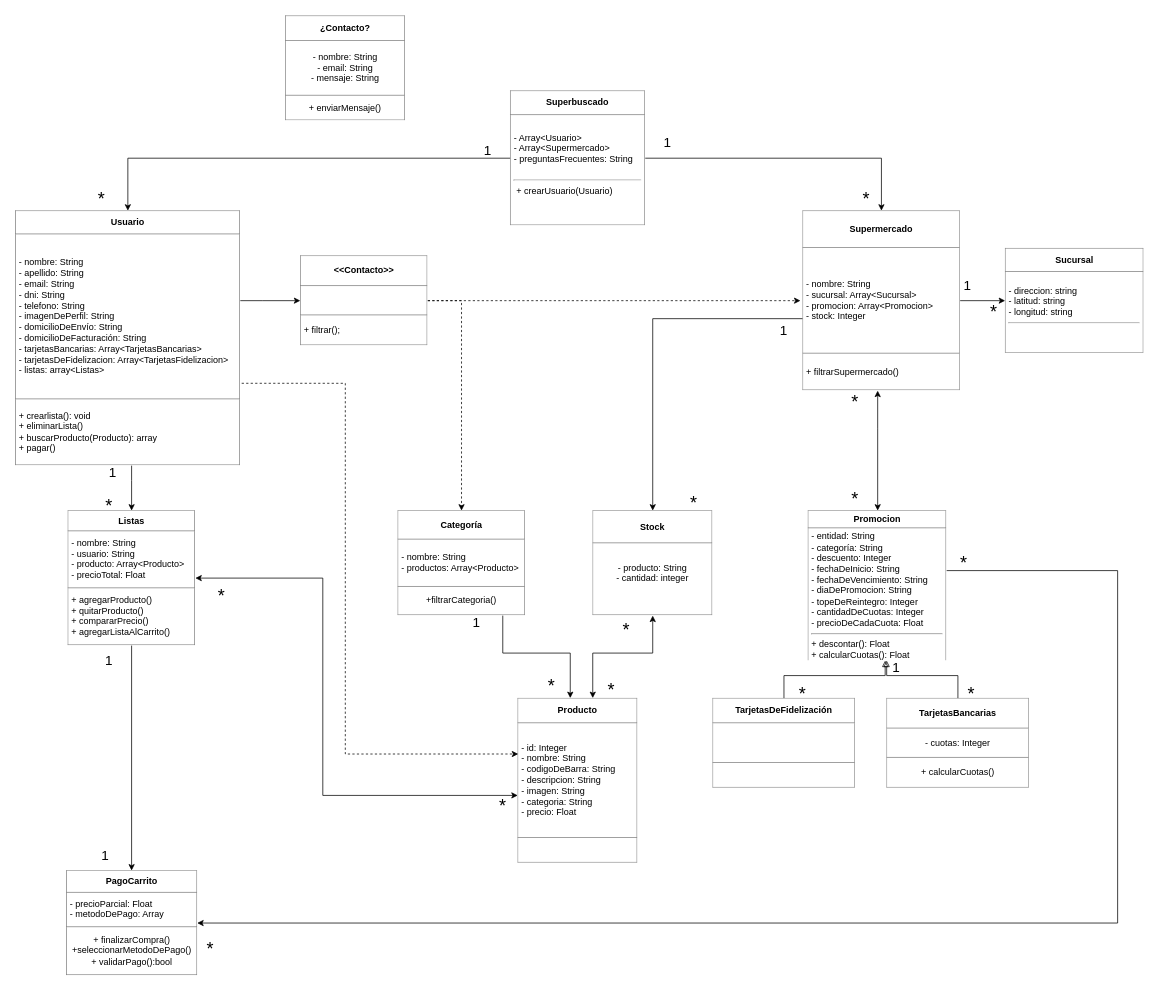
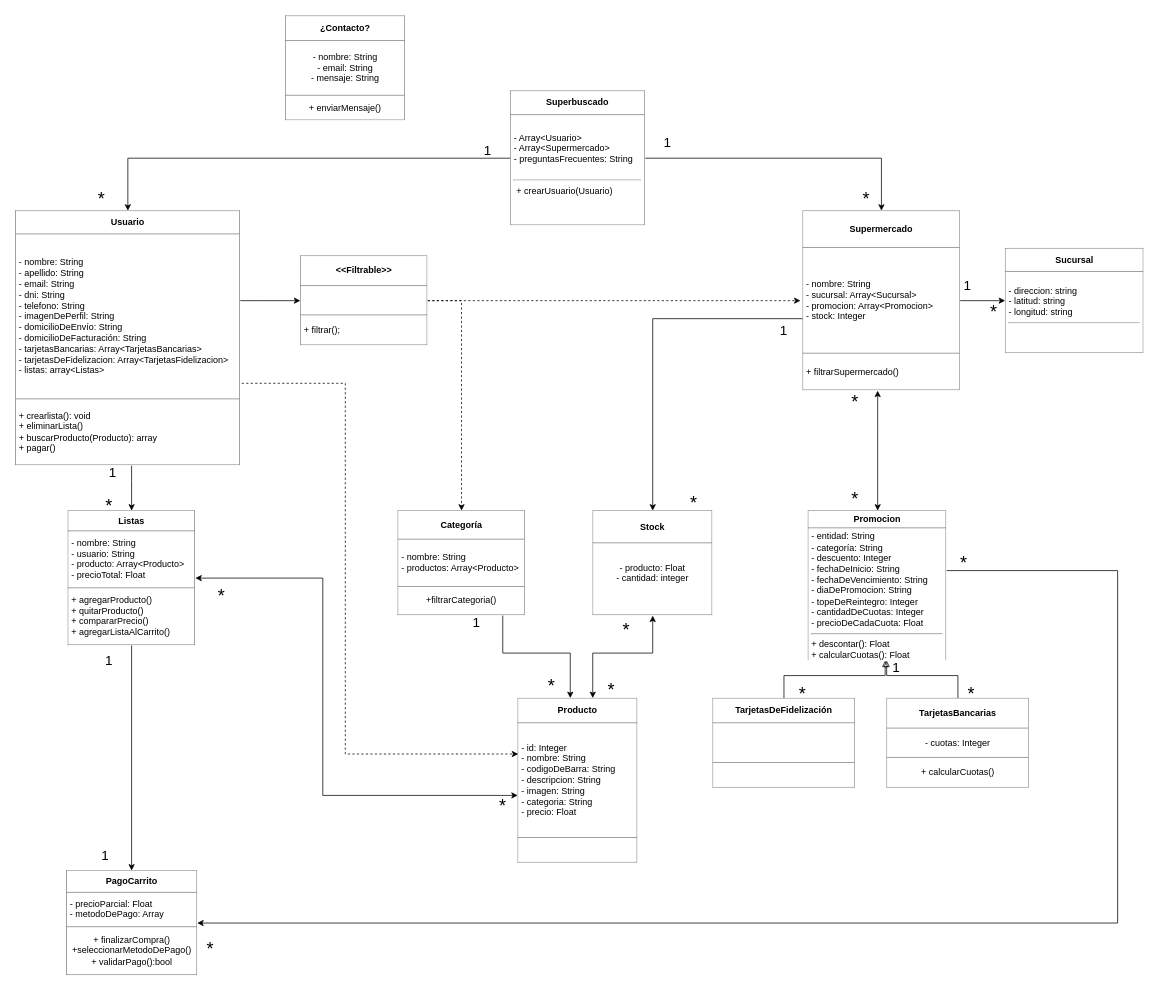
node "<<Contacto>> + filtrar();": label "<<Contacto>> + filtrar();" -> "<<Filtrable>> + filtrar();"
node "Stock - producto: String - cantidad: integer": label "Stock - producto: String - cantidad: integer" -> "Stock - producto: Float - cantidad: integer"
